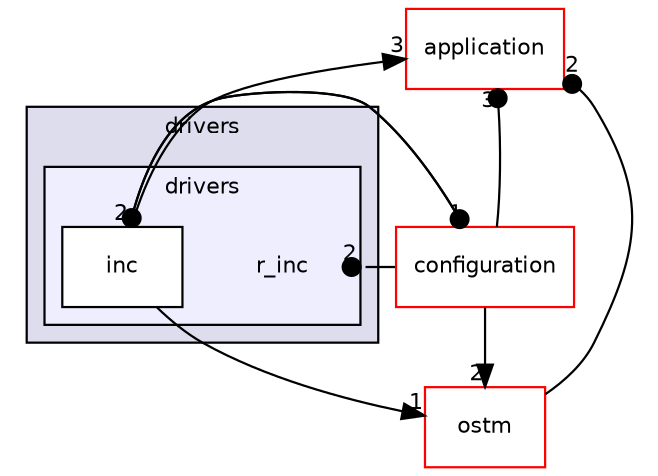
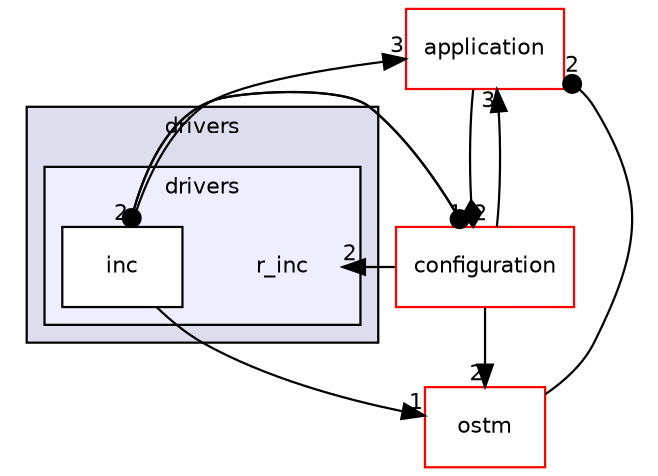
edge "application" -> "configuration": added
edge "configuration" -> "application": arrowhead dot -> normal
edge "configuration" -> "r_inc": arrowhead dot -> normal
